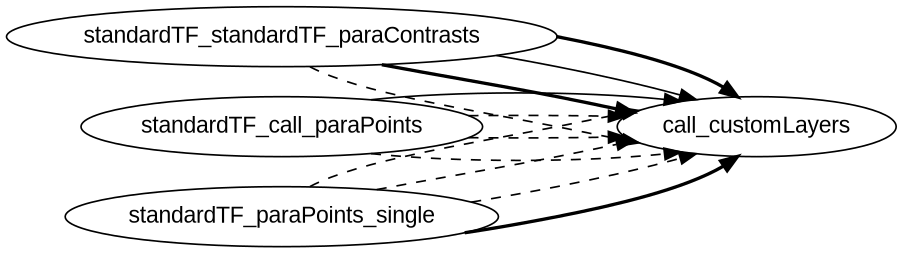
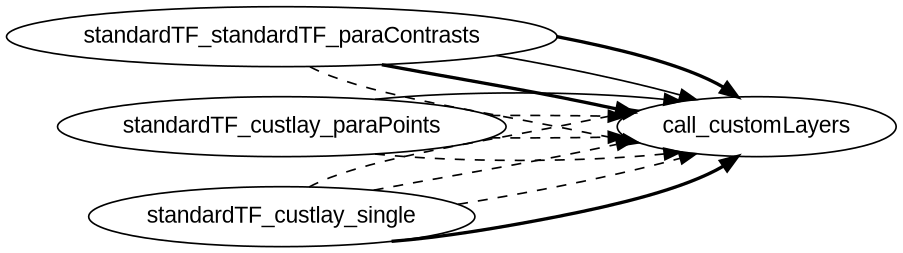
node "standardTF_call_paraPoints": label "standardTF_call_paraPoints" -> "standardTF_custlay_paraPoints"
node "standardTF_paraPoints_single": label "standardTF_paraPoints_single" -> "standardTF_custlay_single"
